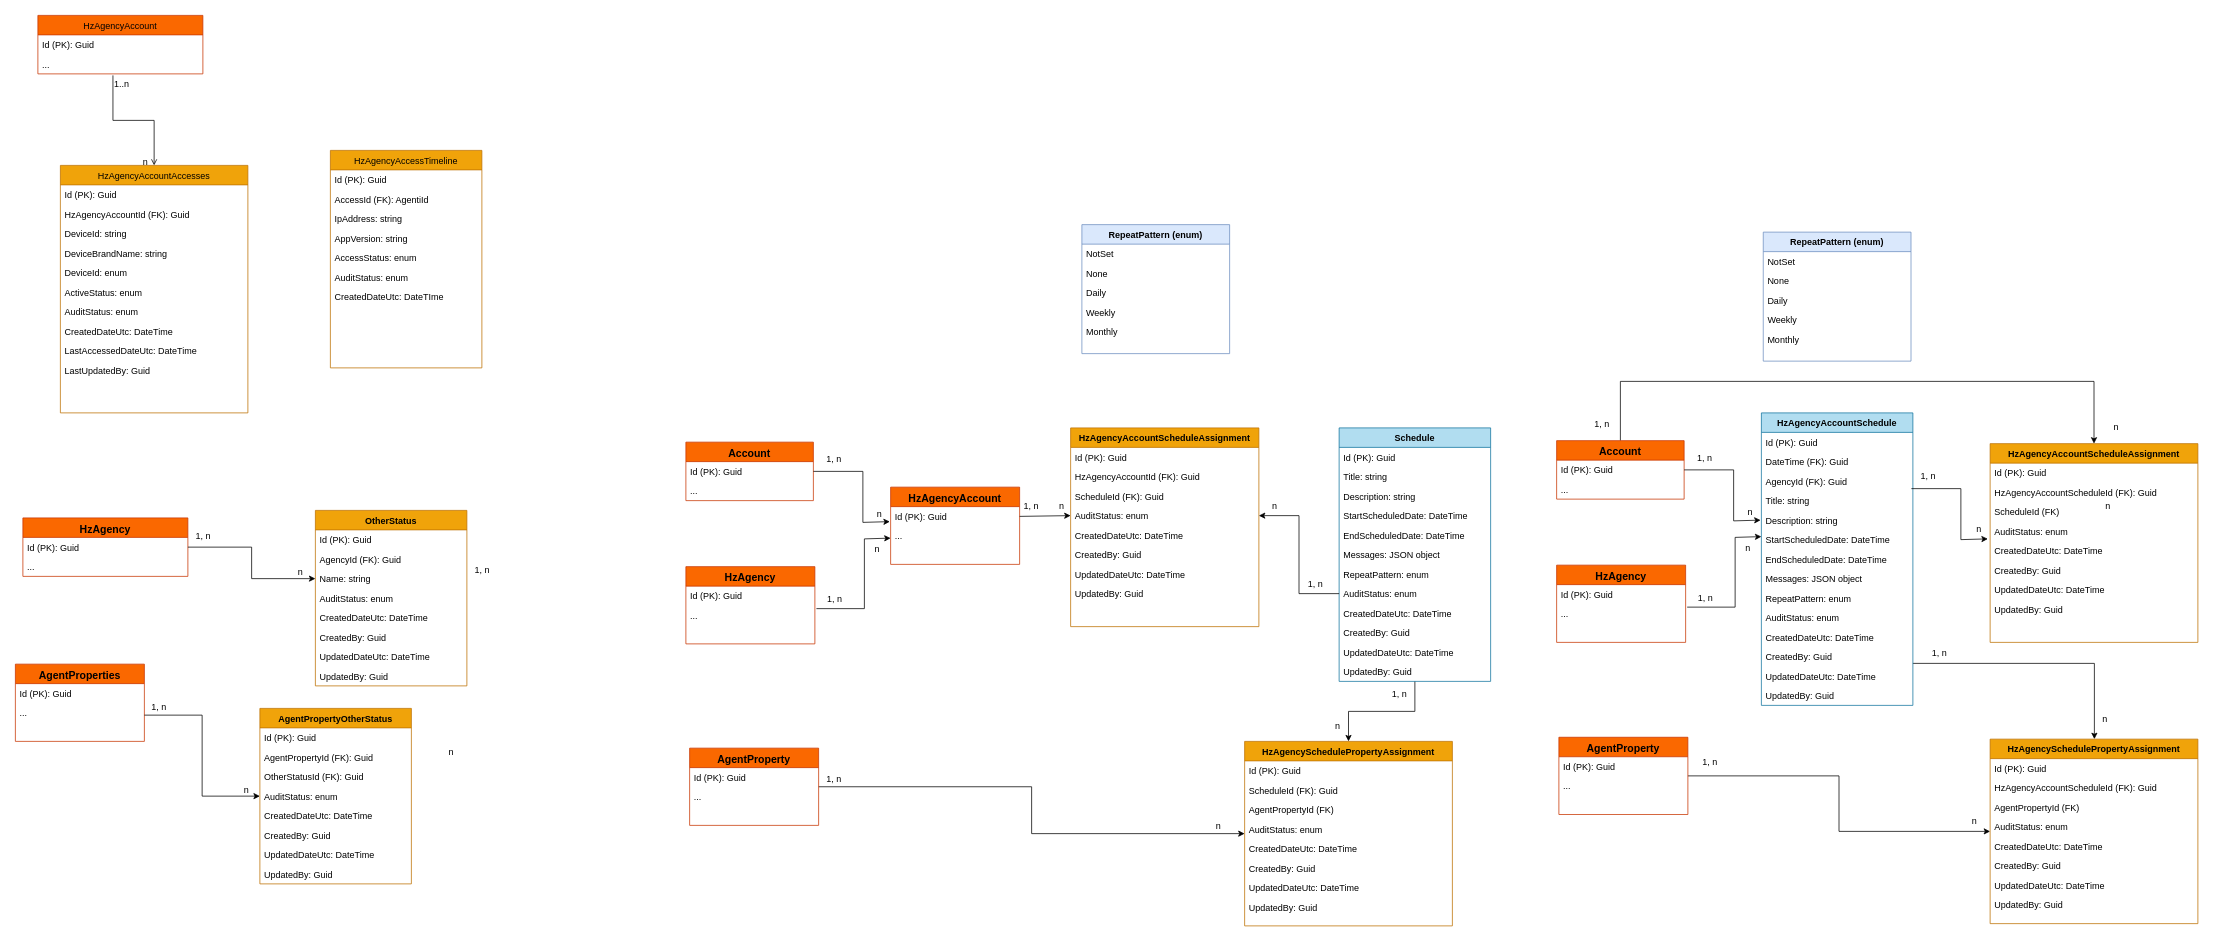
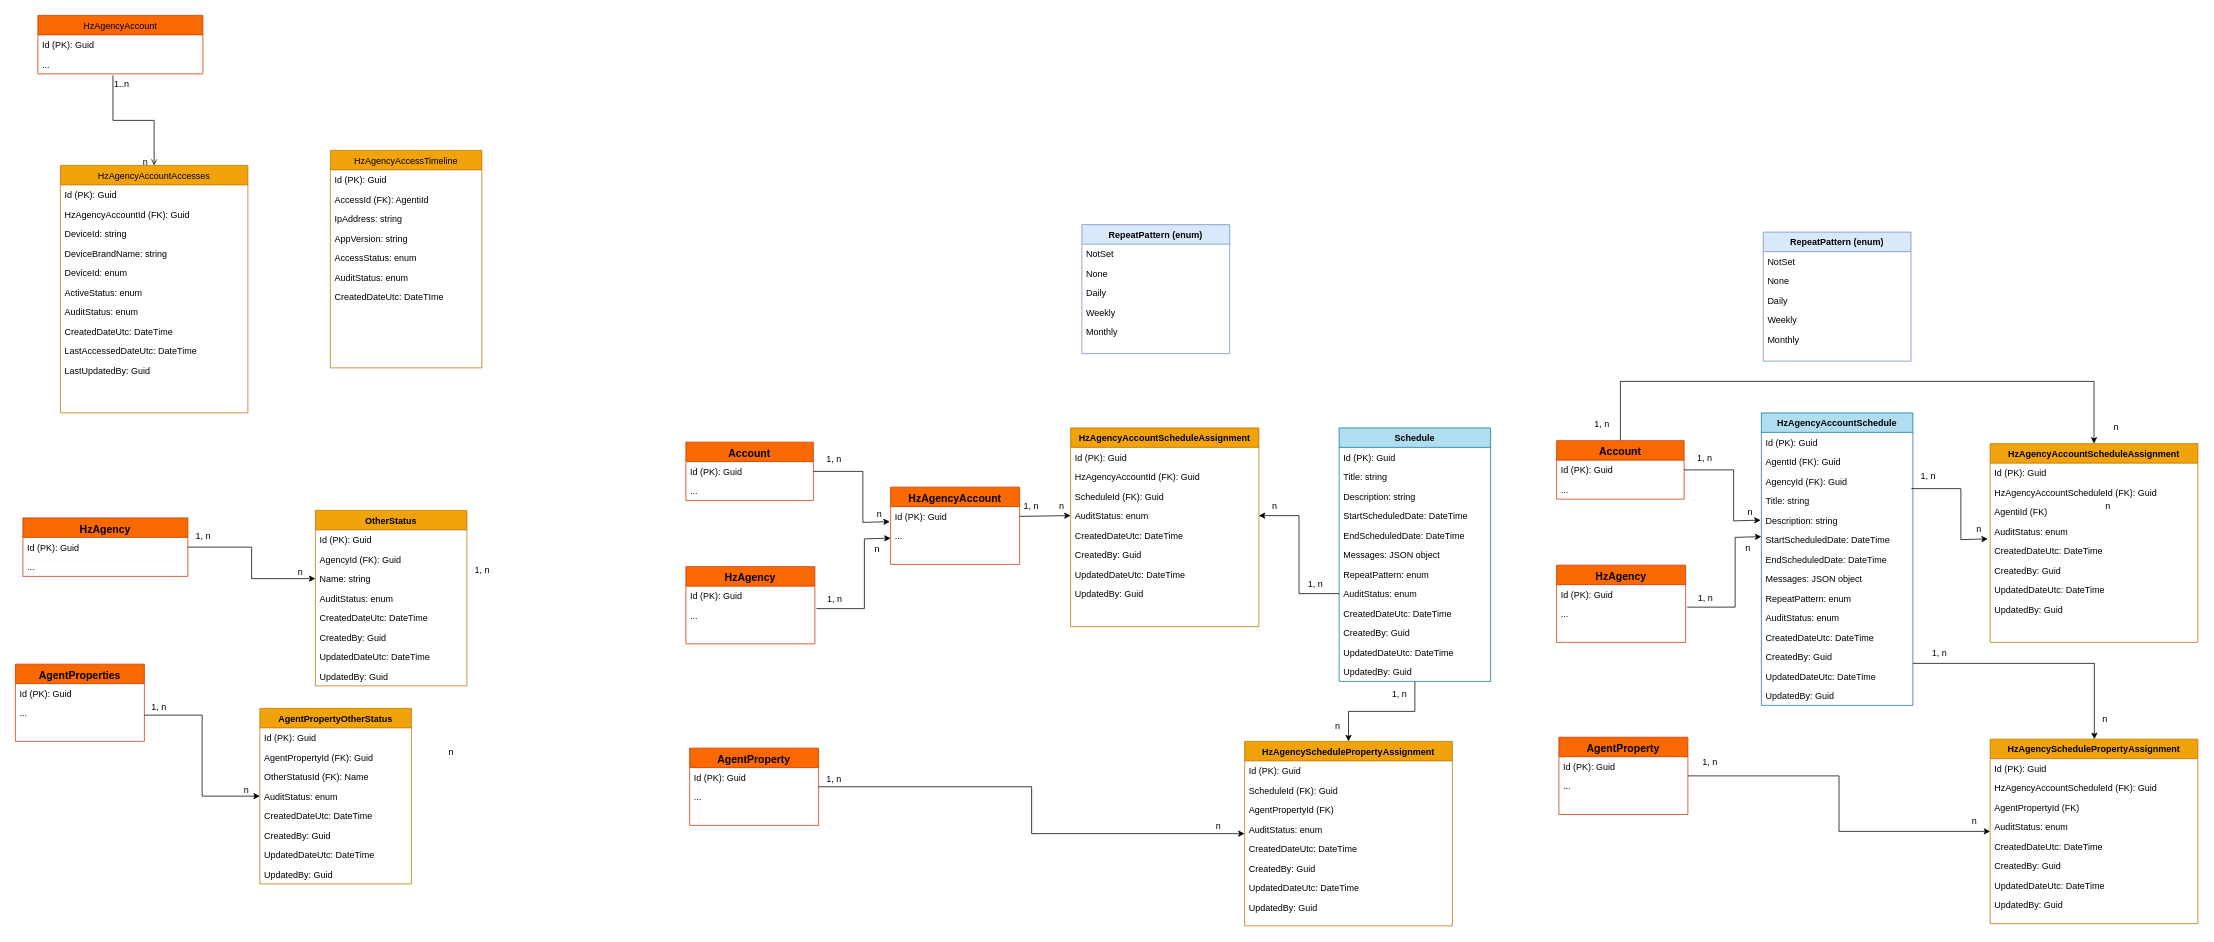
node "DateTime (FK): Guid": label "DateTime (FK): Guid" -> "AgentId (FK): Guid"
node "ScheduleId (FK)": label "ScheduleId (FK)" -> "AgentiId (FK)"
node "OtherStatusId (FK): Guid": label "OtherStatusId (FK): Guid" -> "OtherStatusId (FK): Name"
